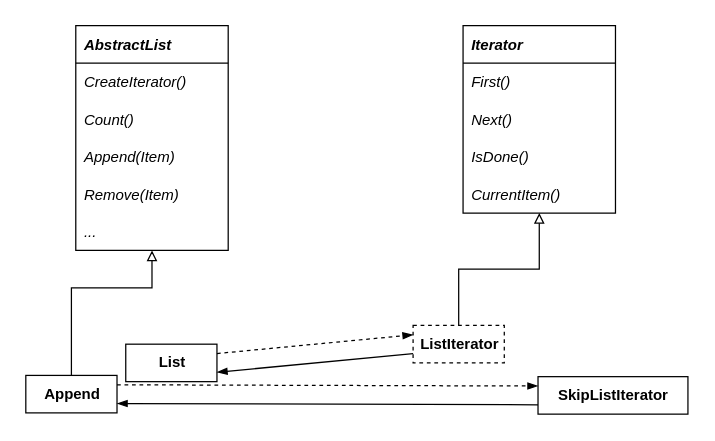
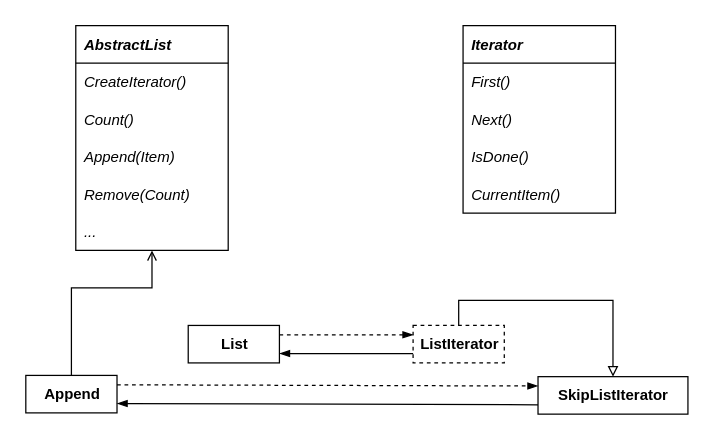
node "Remove(Item)": label "Remove(Item)" -> "Remove(Count)"
edge "Append" -> "AbstractList": arrowhead block -> open
edge "ListIterator" -> "Iterator": now "ListIterator" -> "SkipListIterator"
node "List": moved (171, 363) -> (234, 344)
